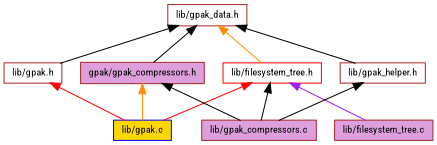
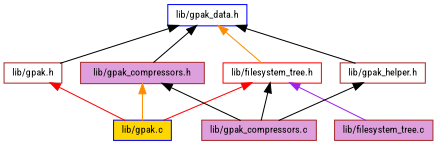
node "lib/gpak_data.h": color brown -> blue
node "gpak/gpak_compressors.h": label "gpak/gpak_compressors.h" -> "lib/gpak_compressors.h"
